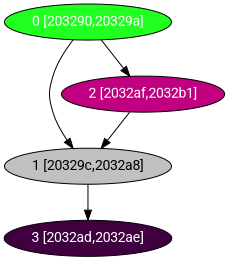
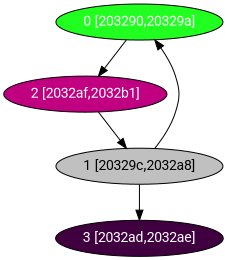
edge "0 [203290,20329a]" -> "1 [20329c,2032a8]": reversed
